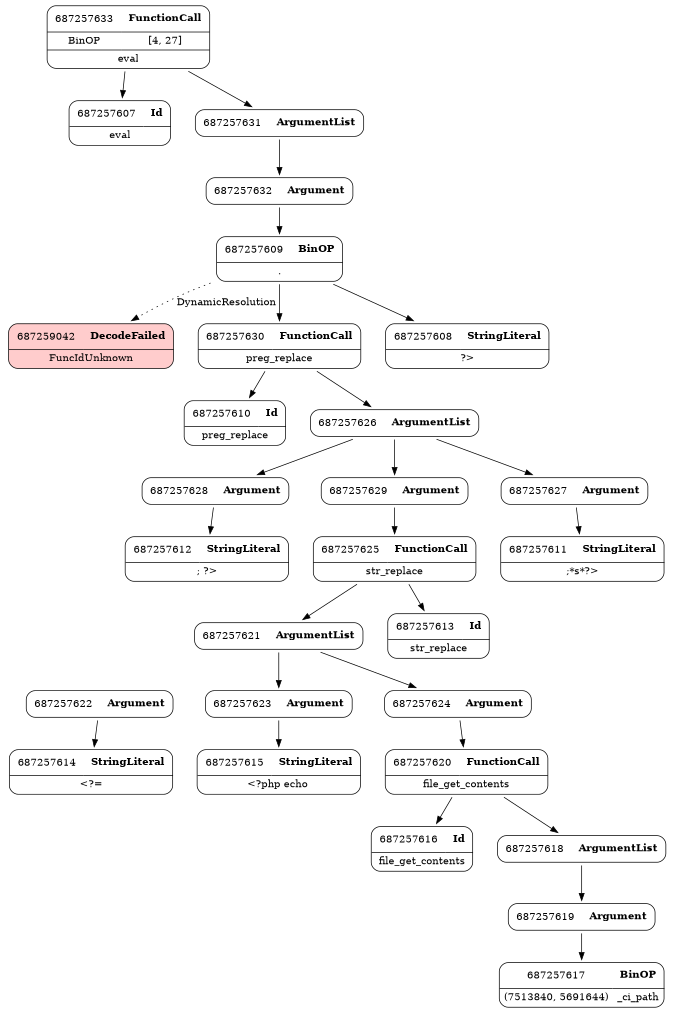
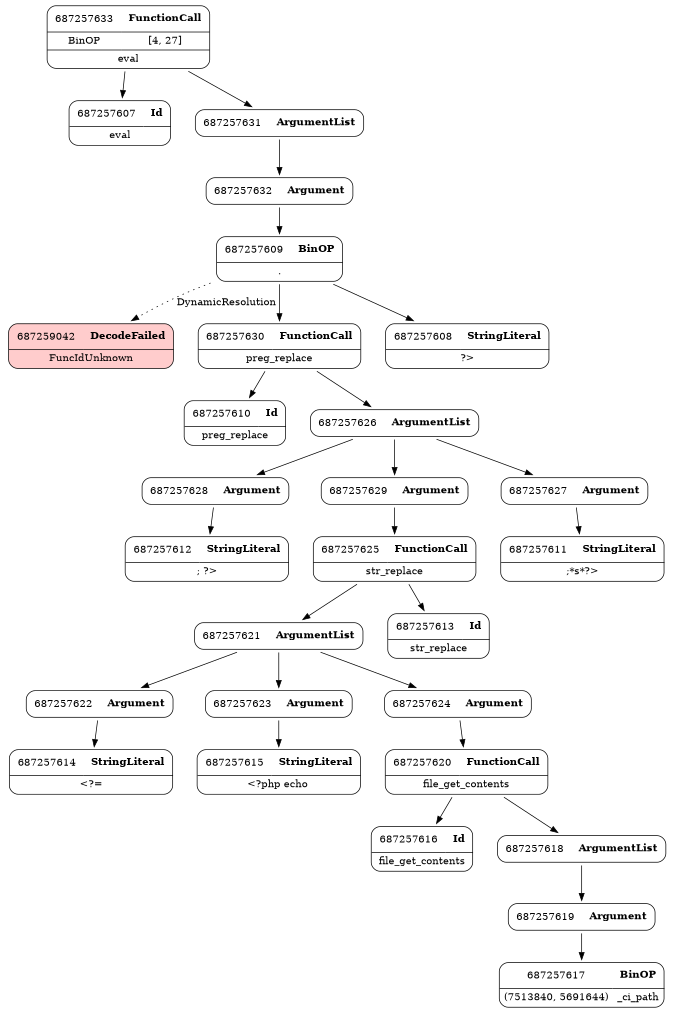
edge "687257621" -> "687257622": added
